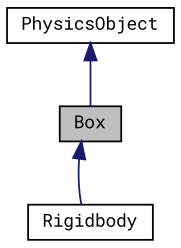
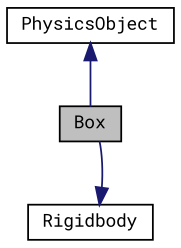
edge "Rigidbody" -> "Box": reversed
